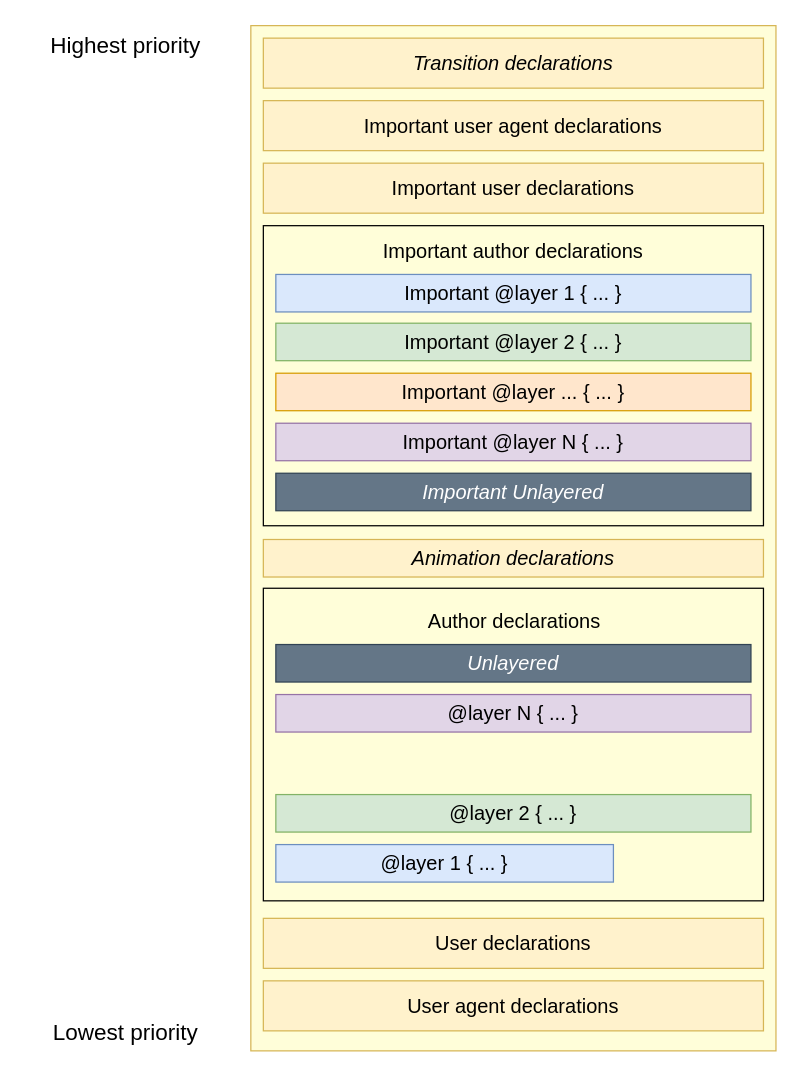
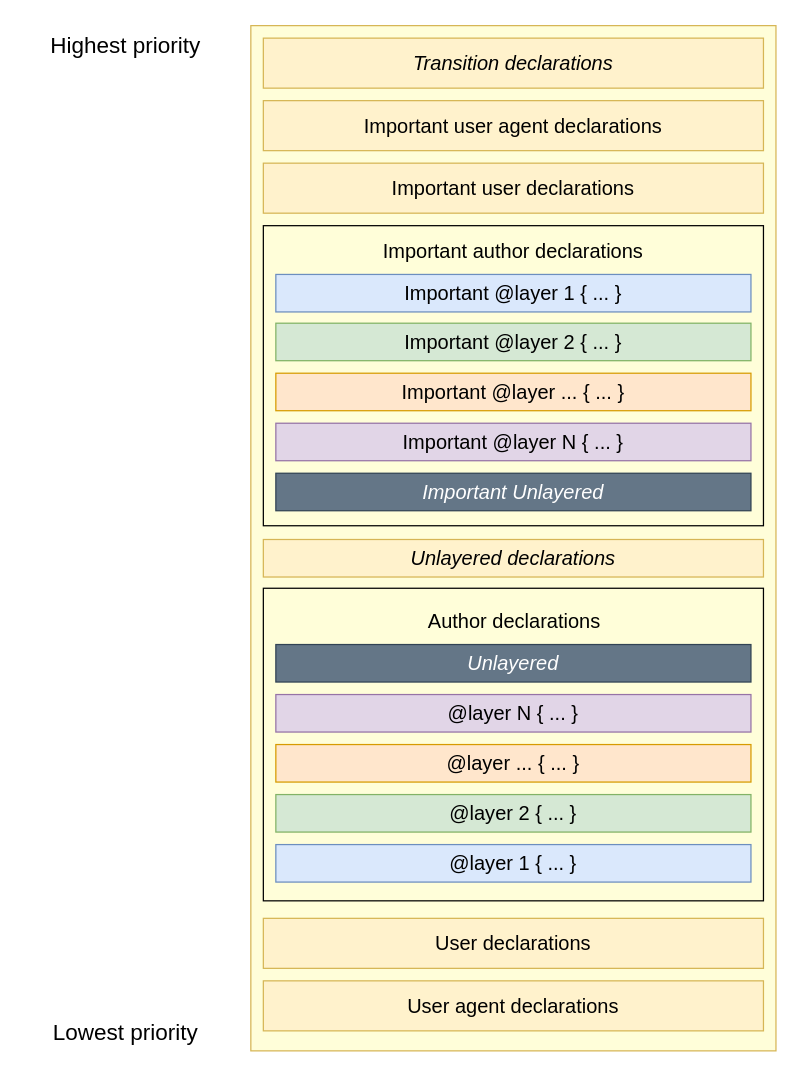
node "Animation declarations": label "Animation declarations" -> "Unlayered declarations"
node "@layer ... { ... }": added
node "@layer 1 { ... }": size 338x38 -> 475x38
